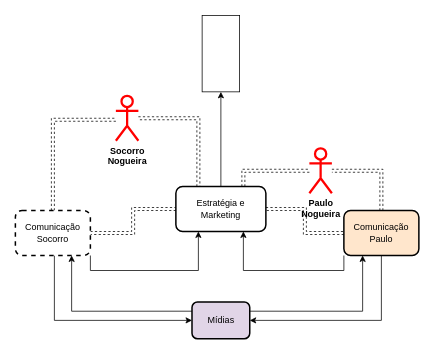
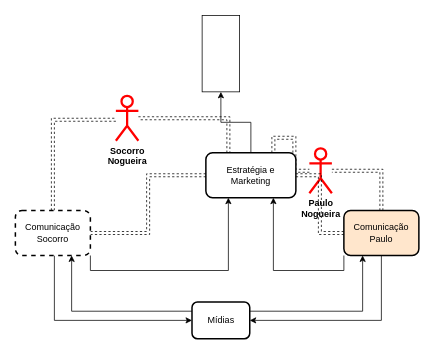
node "Estratégia e Marketing": moved (221, 209) -> (251, 175)
node "Mídias": fillcolor #e1d5e7 -> #ffffff
